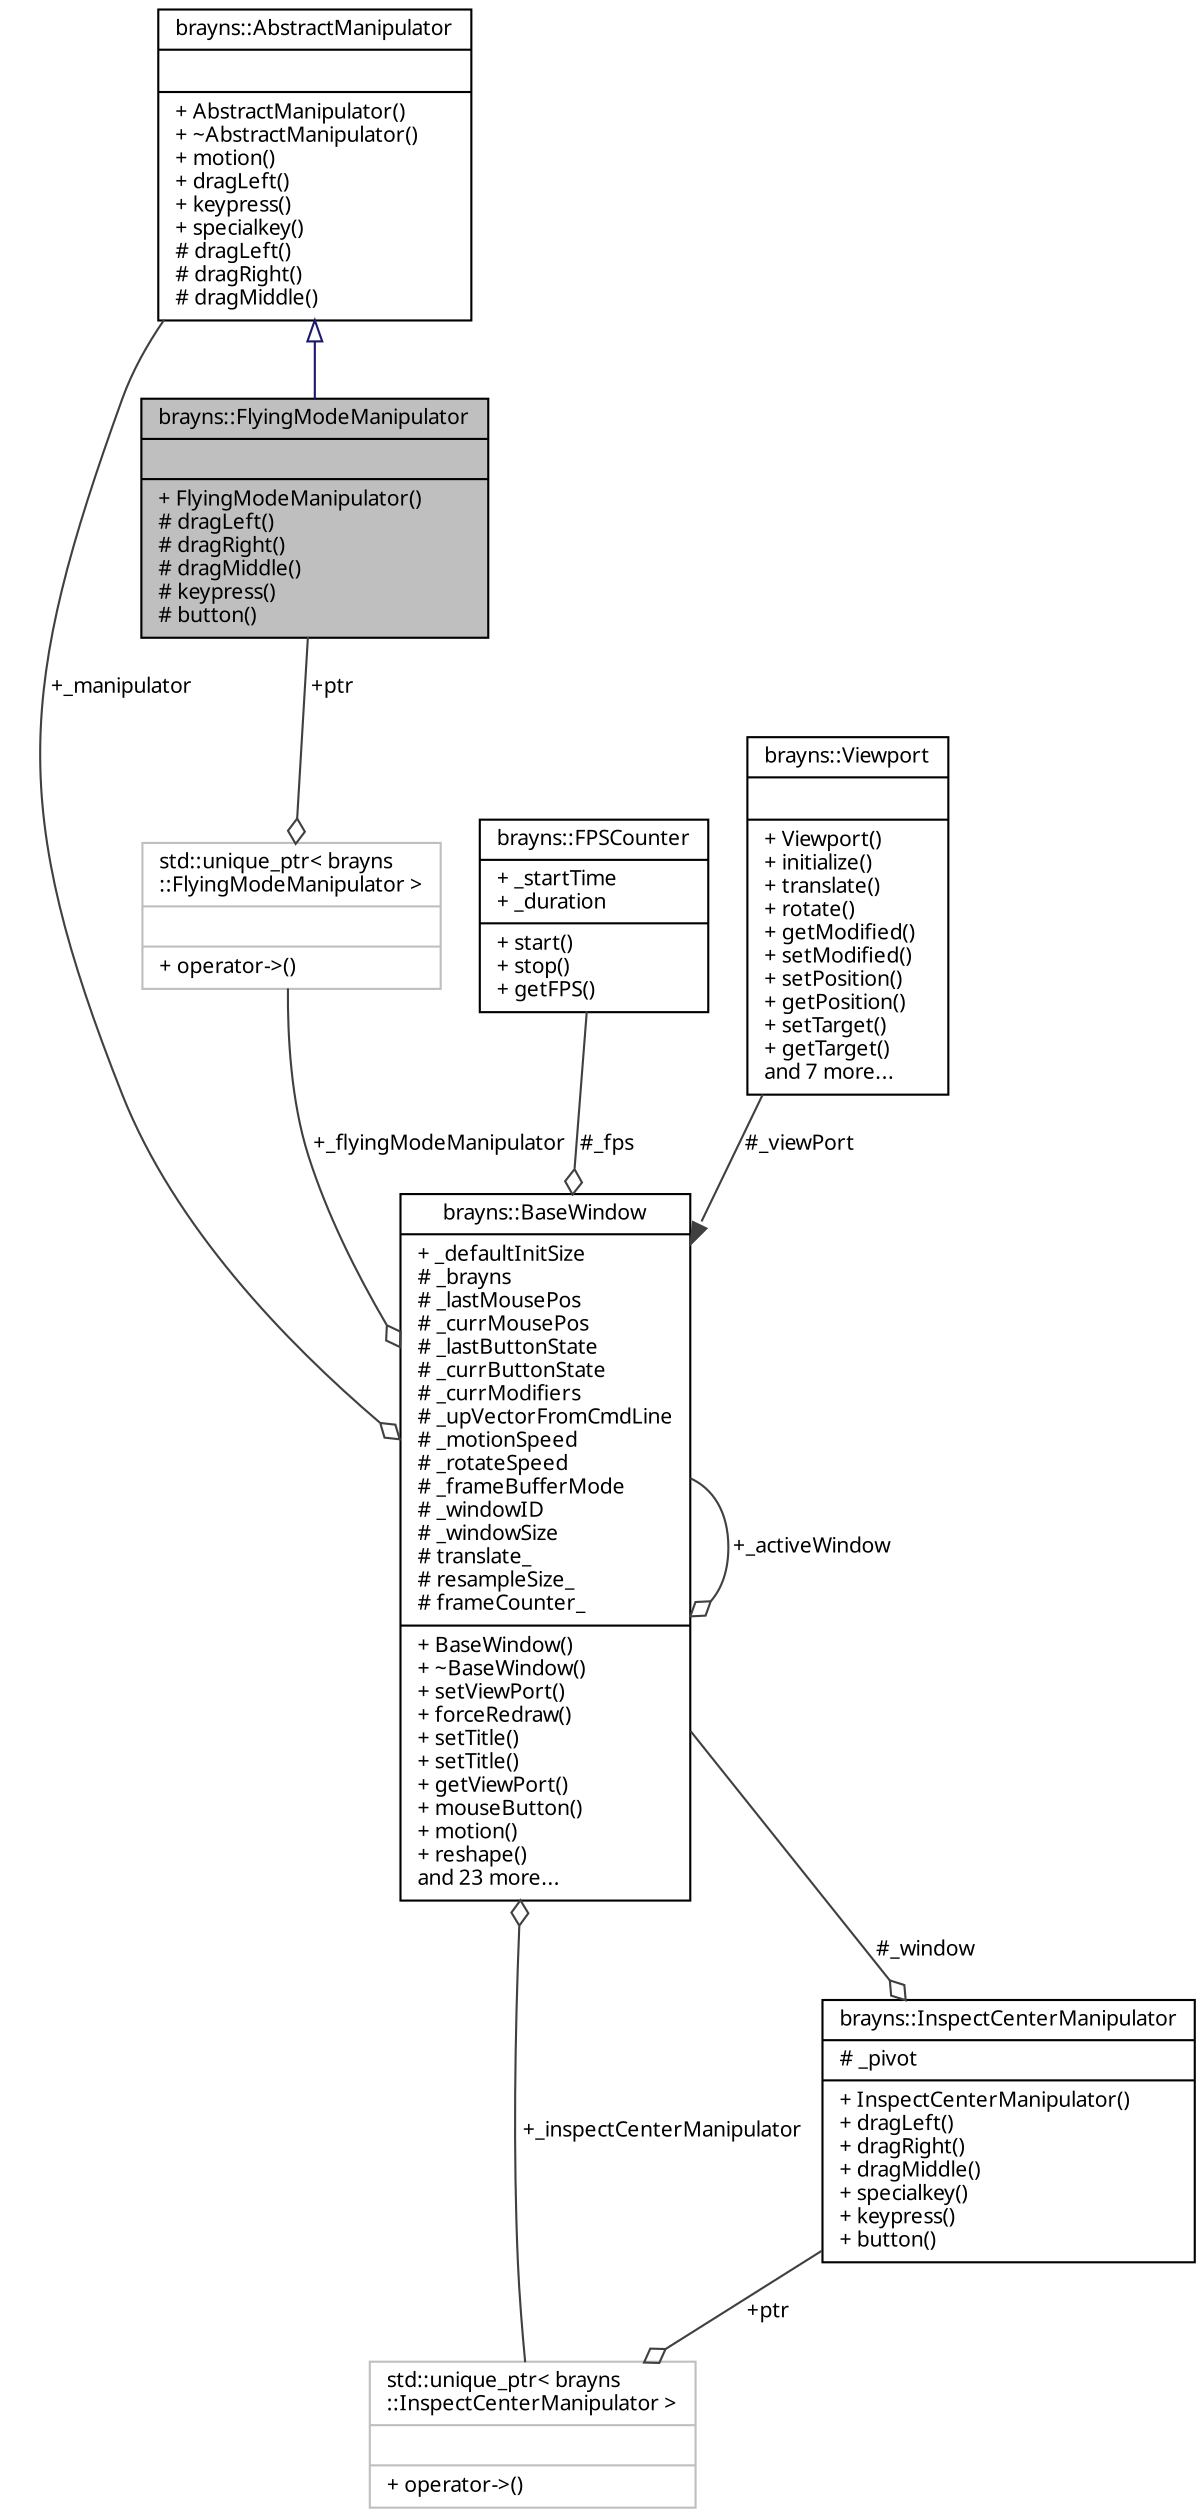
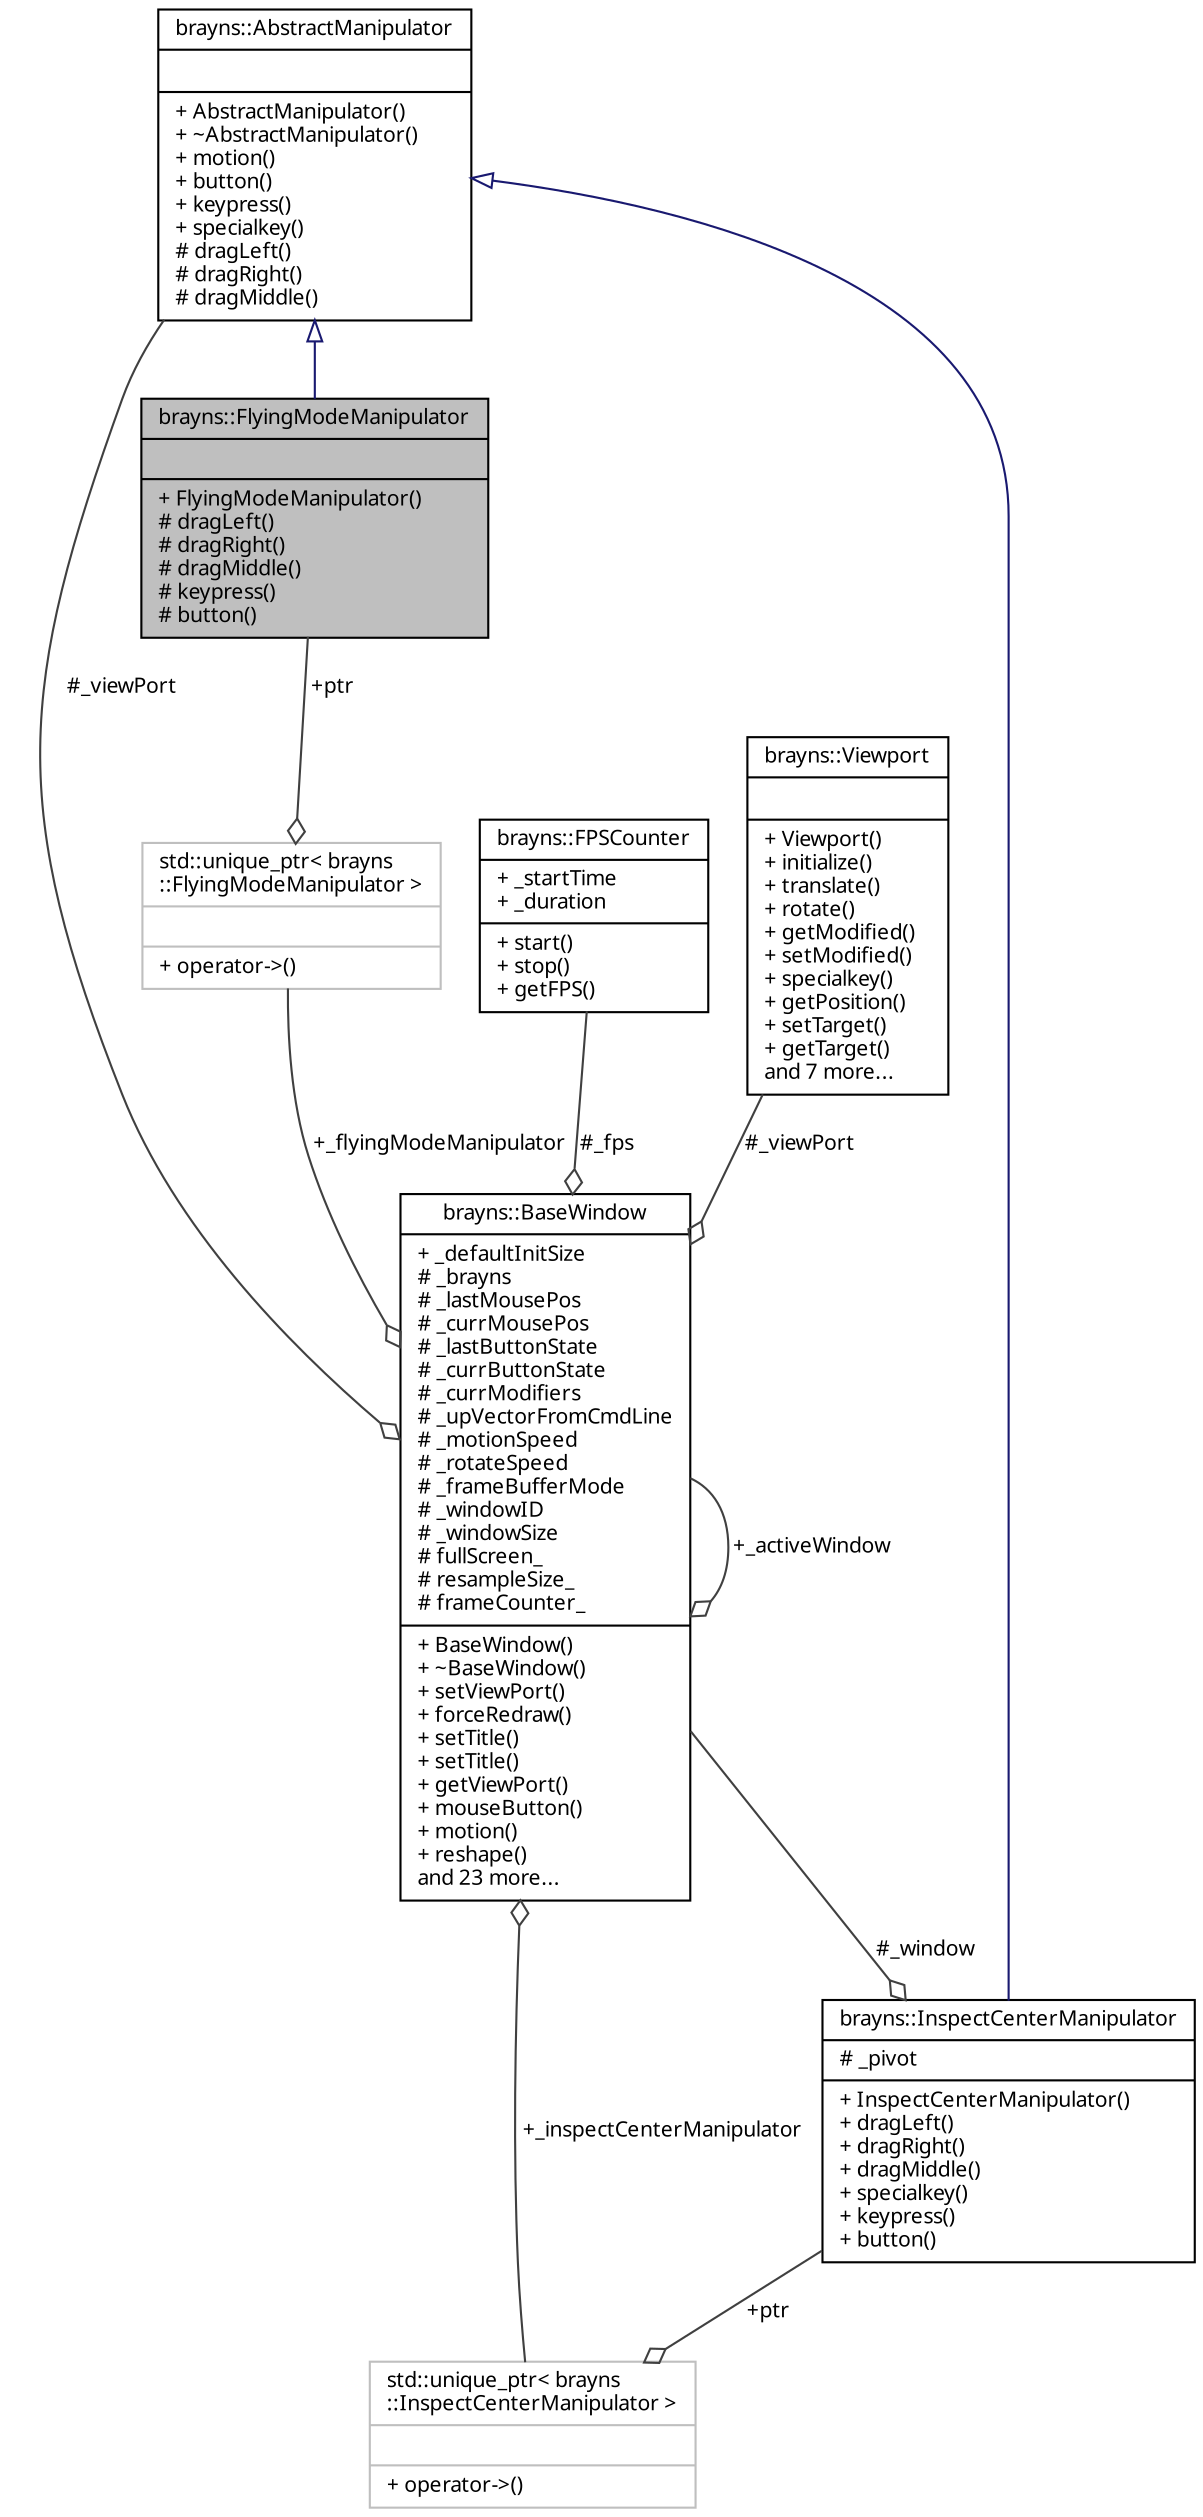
node "brayns::AbstractManipulator": text "+ dragLeft()" -> "+ button()"
edge "brayns::AbstractManipulator" -> "brayns::BaseWindow": label " +_manipulator" -> " #_viewPort"
edge "brayns::InspectCenterManipulator" -> "brayns::AbstractManipulator": added
node "brayns::Viewport": text "+ setPosition()" -> "+ specialkey()"
edge "brayns::Viewport" -> "brayns::BaseWindow": arrowhead normal -> odiamond
node "brayns::BaseWindow": text "# translate_" -> "# fullScreen_"
